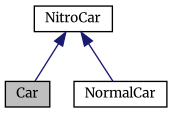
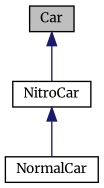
edge "Car" -> "NitroCar": reversed
